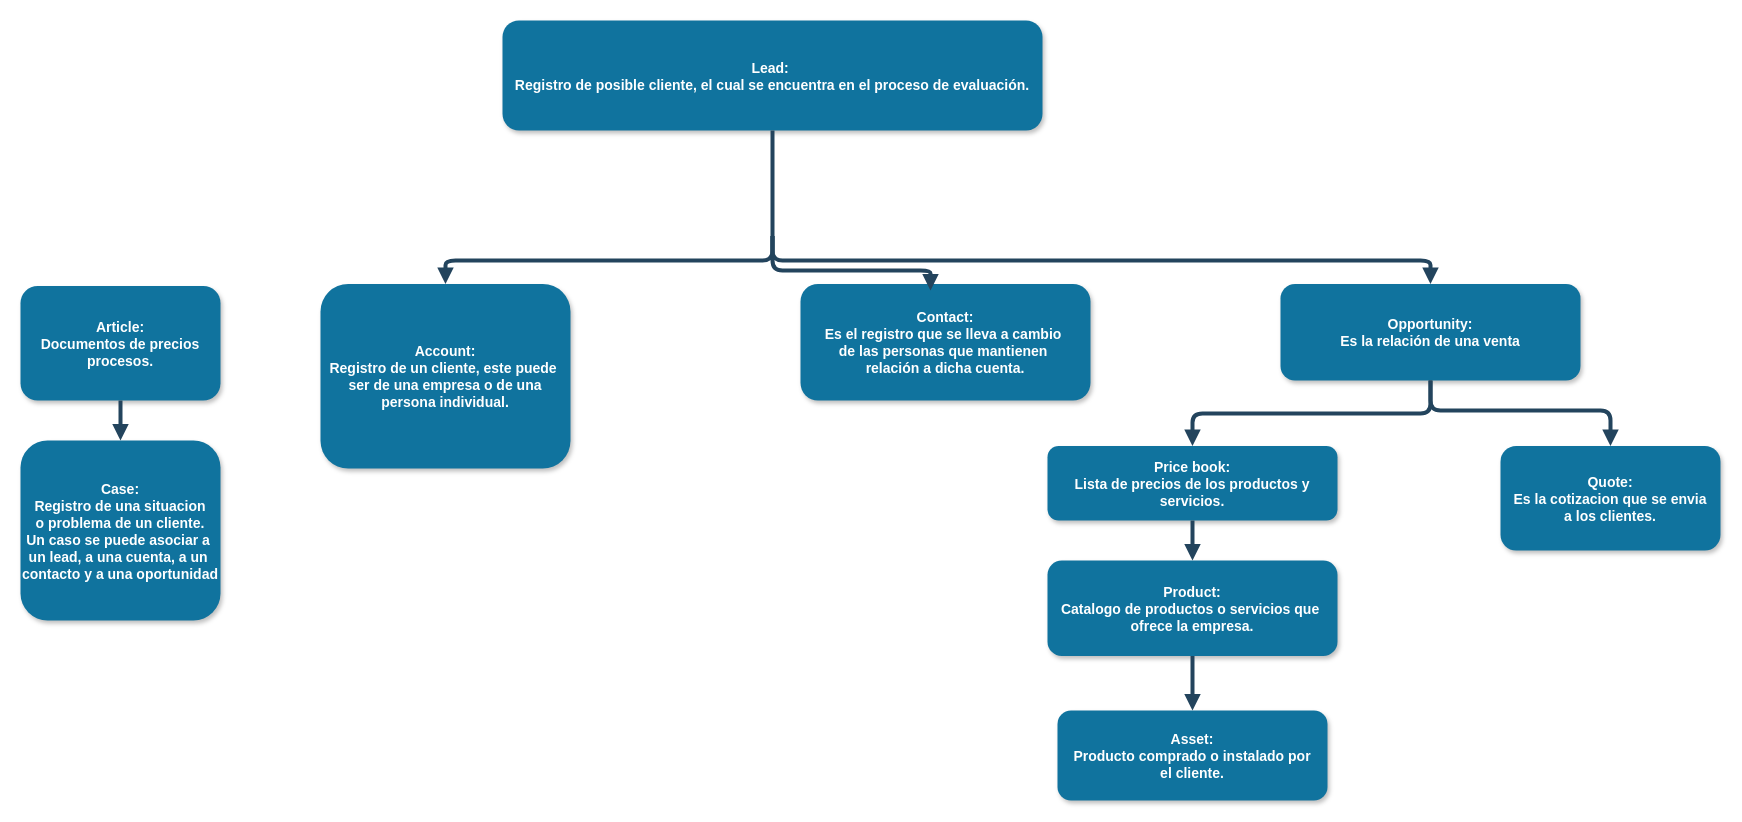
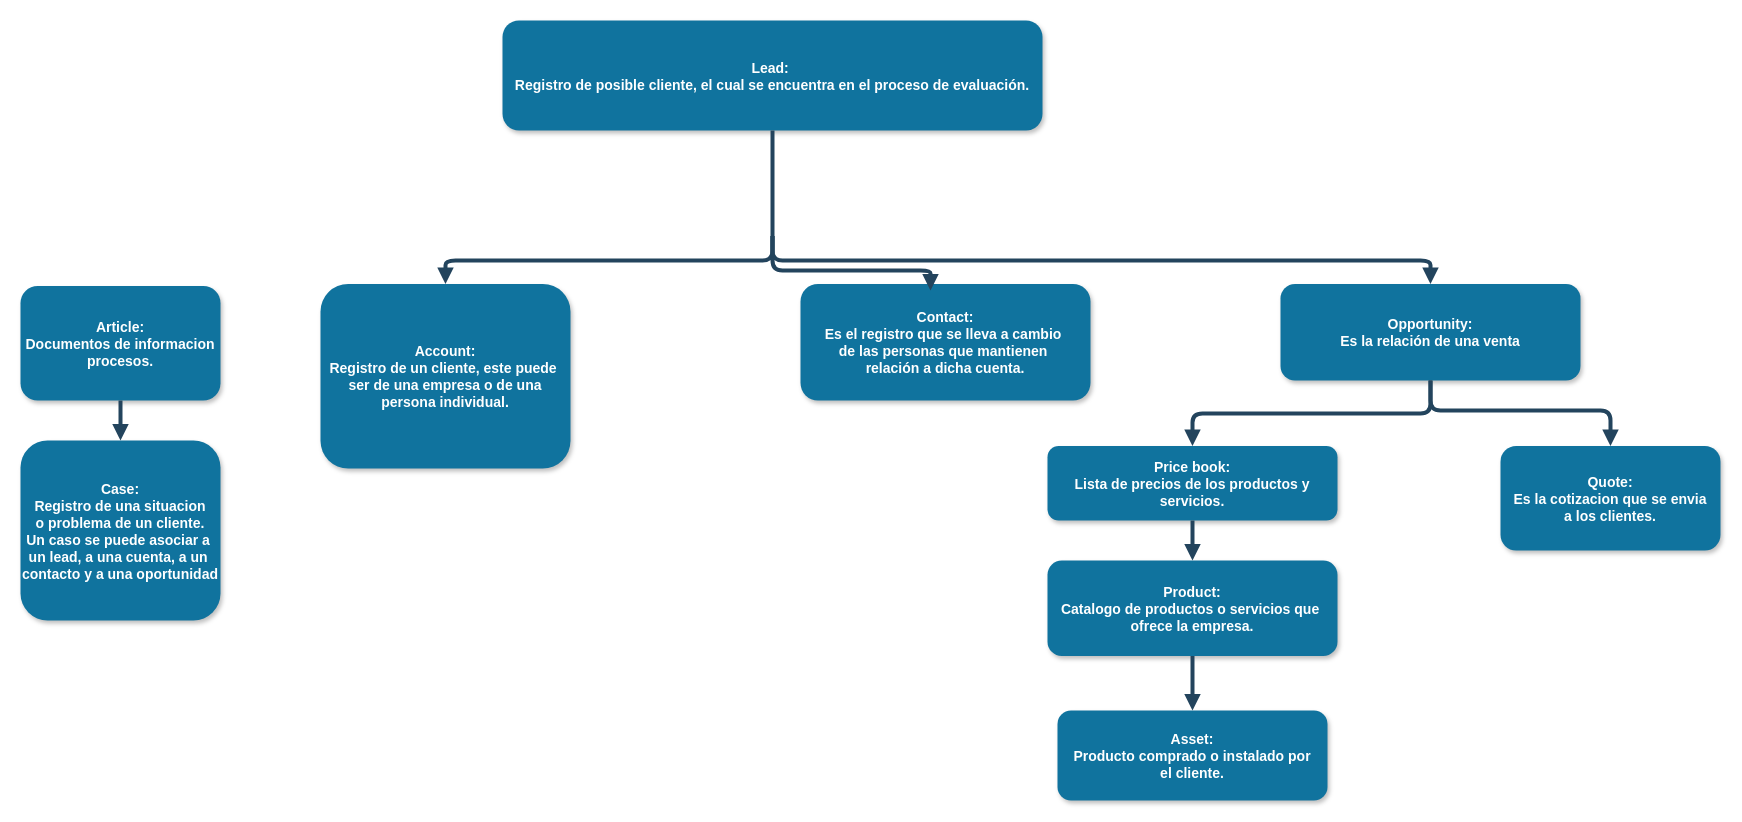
node "Article: Documentos de precios procesos.": label "Article: Documentos de precios procesos." -> "Article: Documentos de informacion procesos."
